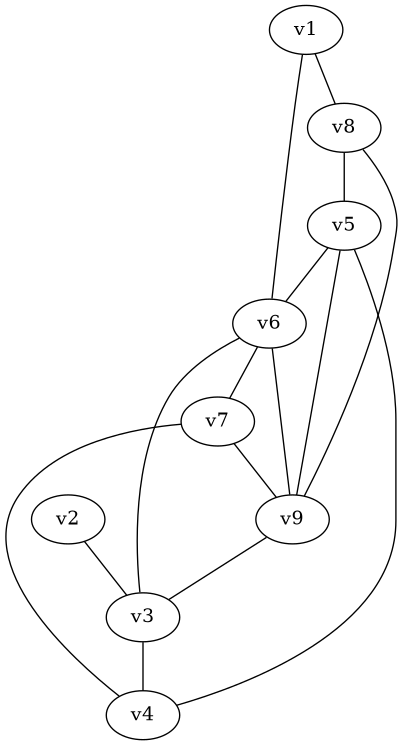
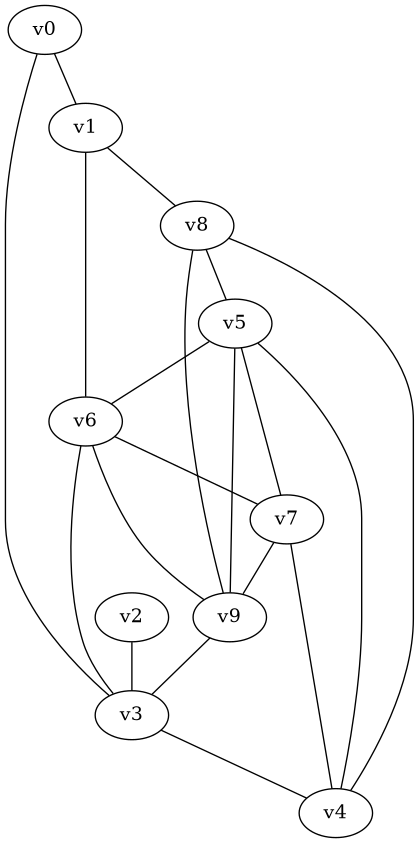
node "v0": added
edge "v5" -- "v7": added
edge "v8" -- "v4": added
